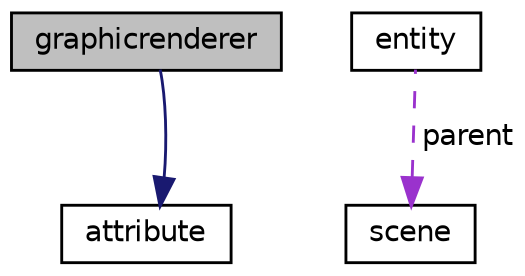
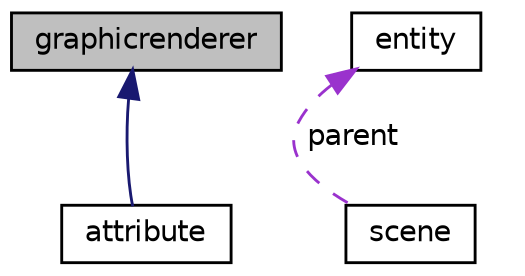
edge "graphicrenderer" -> "attribute": reversed
edge "entity" -> "scene": reversed
